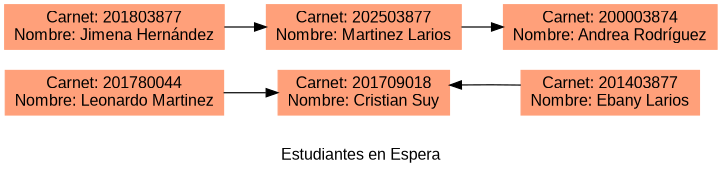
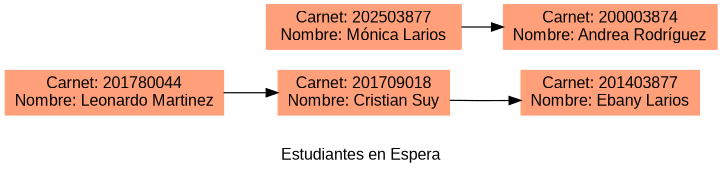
node "Carnet: 201803877 Nombre: Jimena Hernández": removed
node "Carnet: 202503877 Nombre: Martinez Larios": label "Carnet: 202503877 Nombre: Martinez Larios" -> "Carnet: 202503877 Nombre: Mónica Larios"
edge "Carnet: 201403877 Nombre: Ebany Larios" -> "Carnet: 201709018 Nombre: Cristian Suy": reversed
